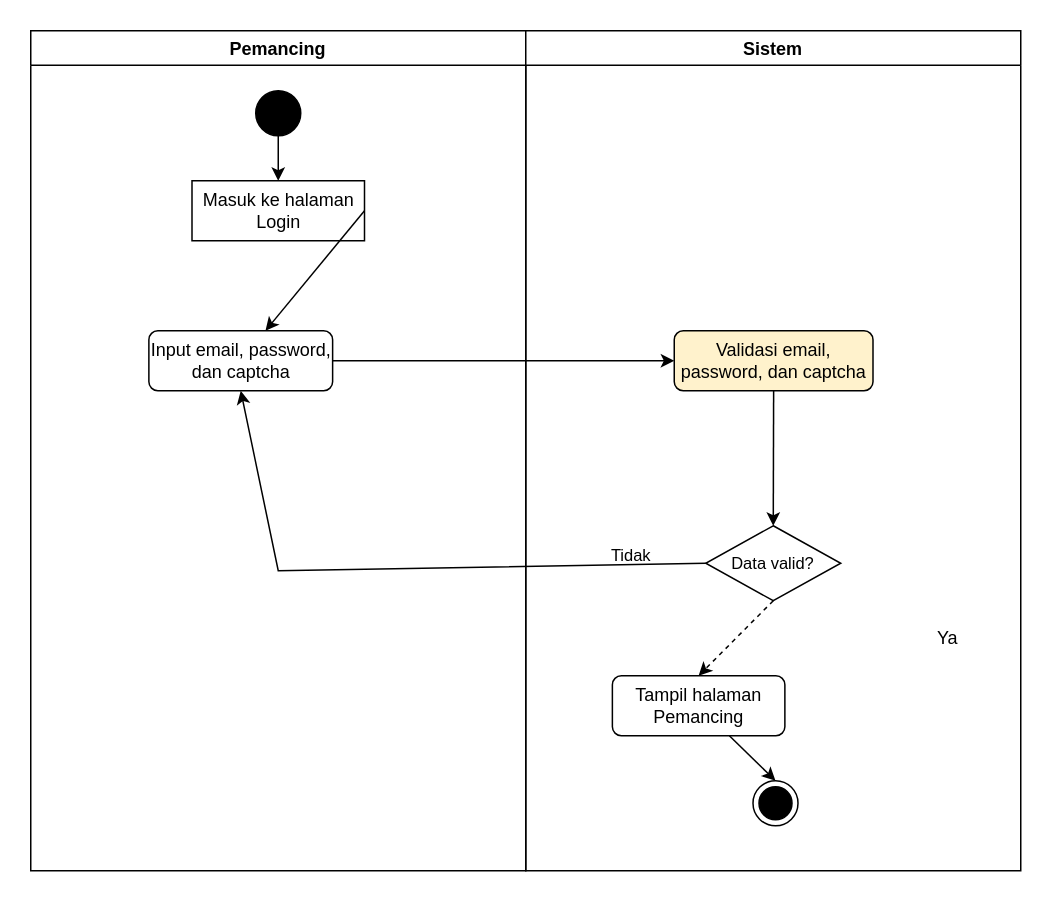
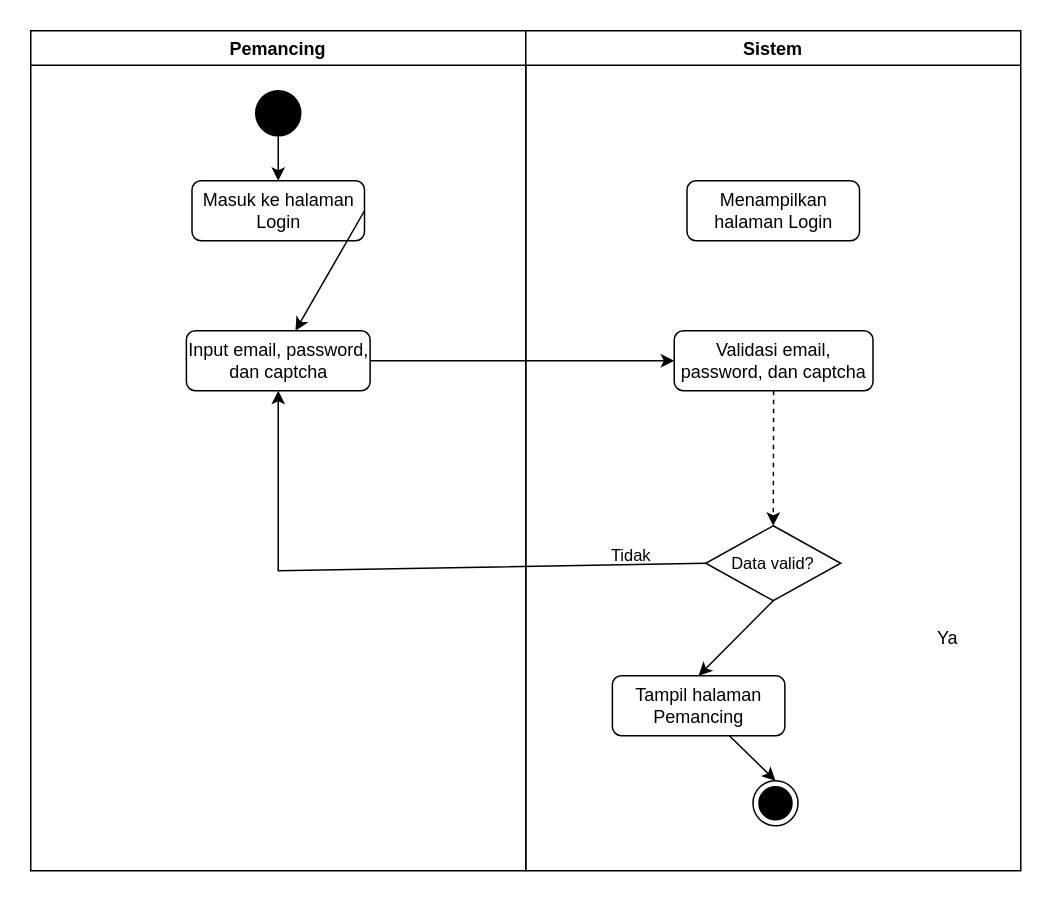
node "Masuk ke halaman Login": shape rectangle -> rounded rectangle
node "Menampilkan halaman Login": added
node "Input email, password, dan captcha": moved (241, 361) -> (278, 361)
node "Validasi email, password, dan captcha": fillcolor #fff2cc -> #ffffff
edge "Validasi email, password, dan captcha" -> "Data valid?": style solid -> dashed
edge "Data valid?" -> "Tampil halaman Pemancing": style dashed -> solid
